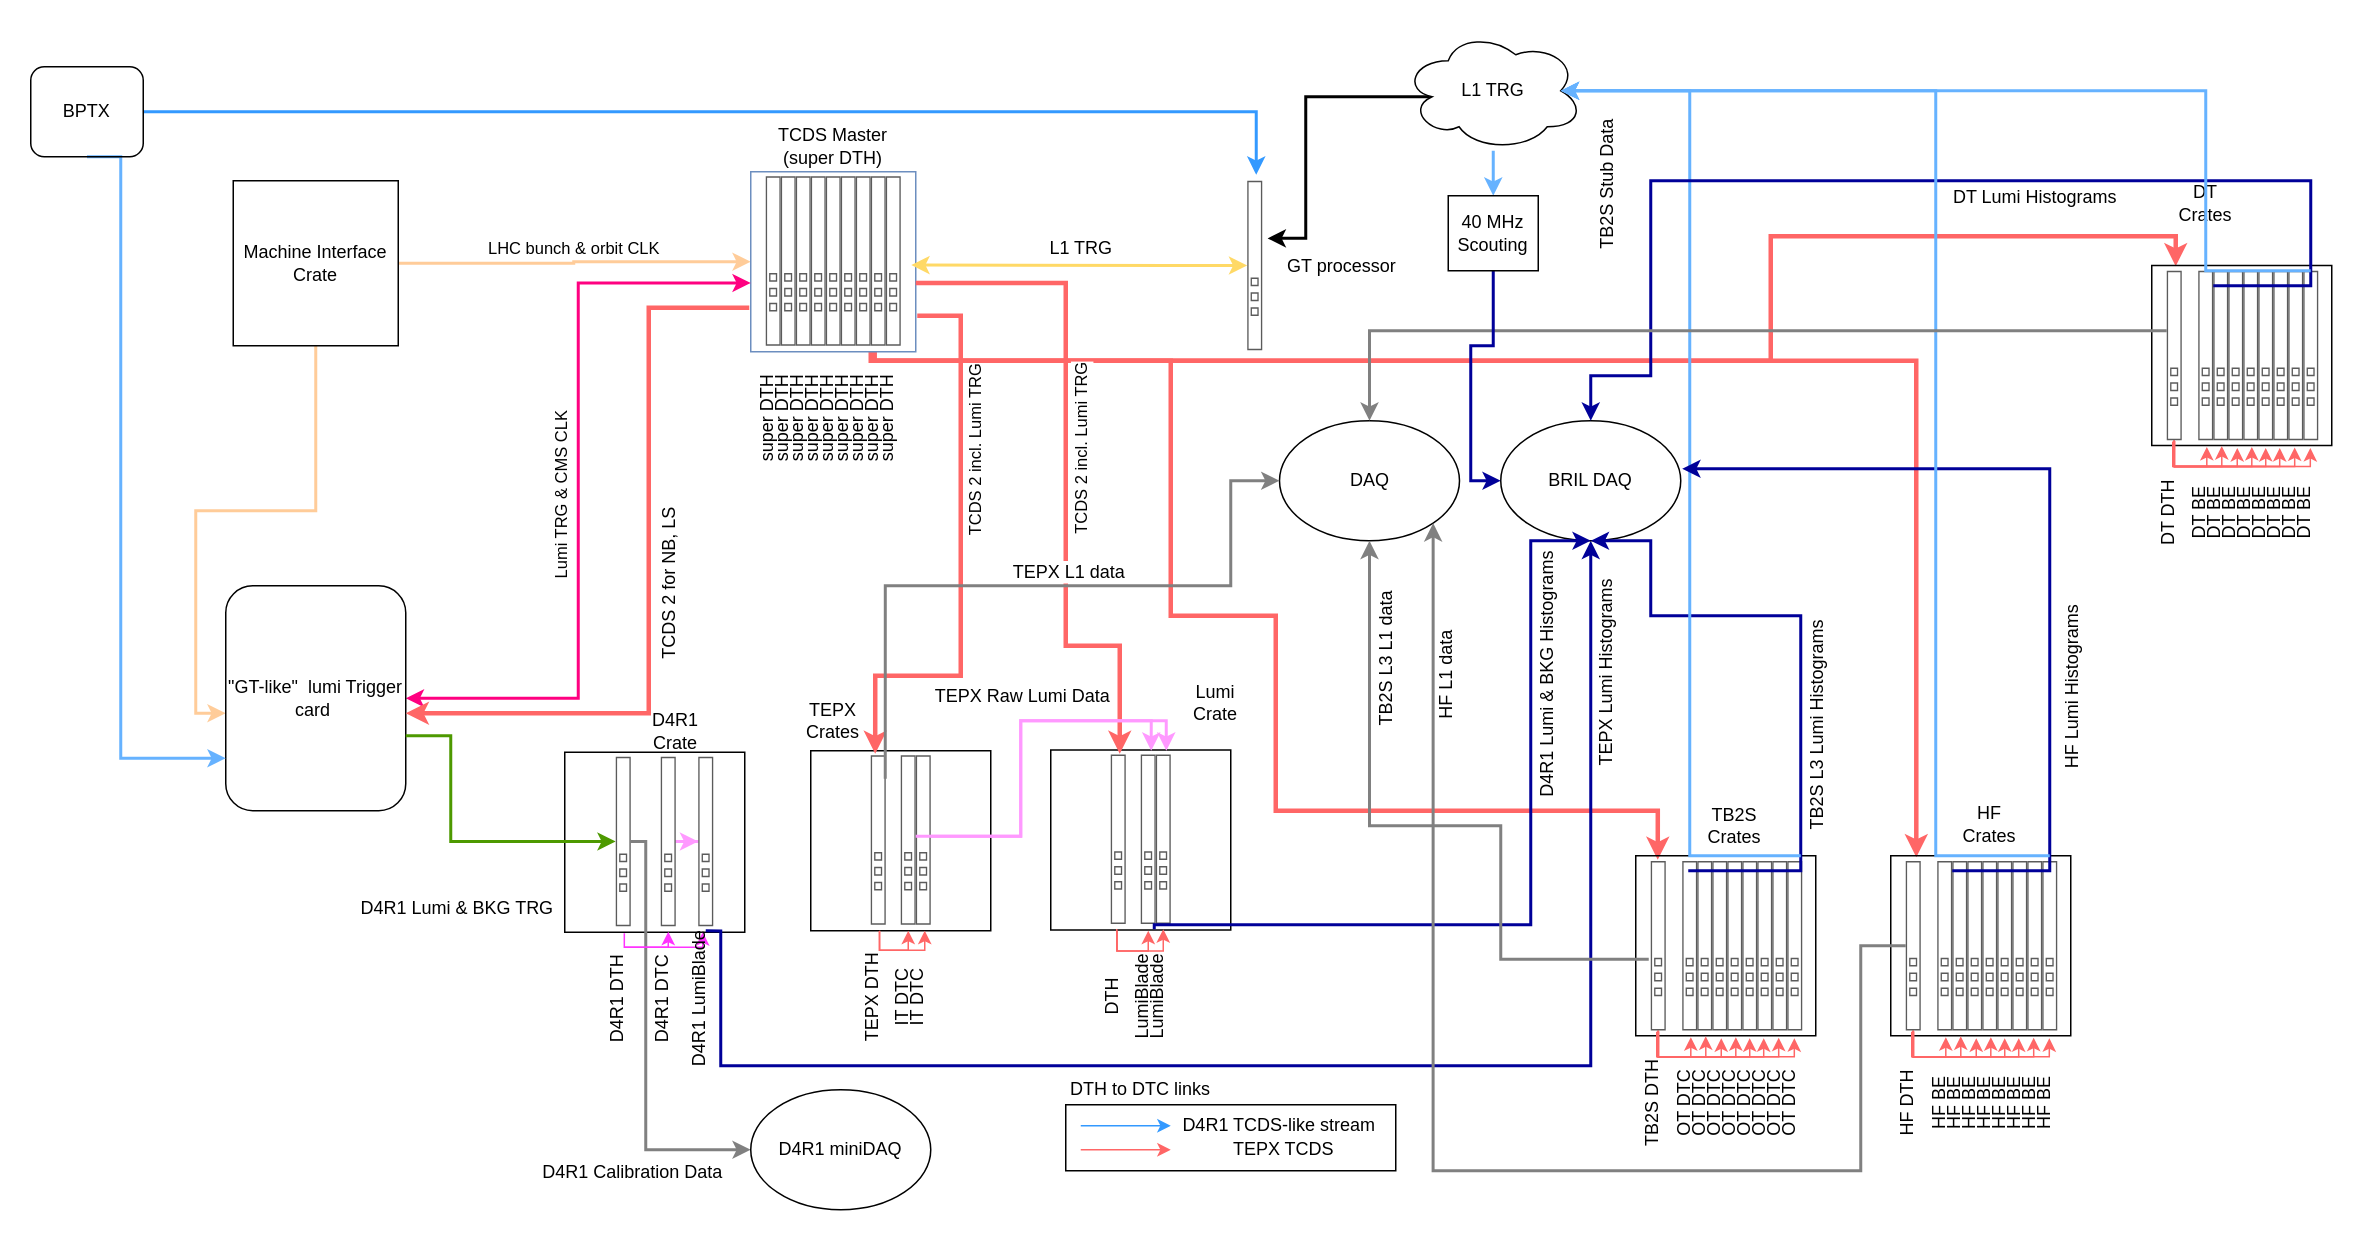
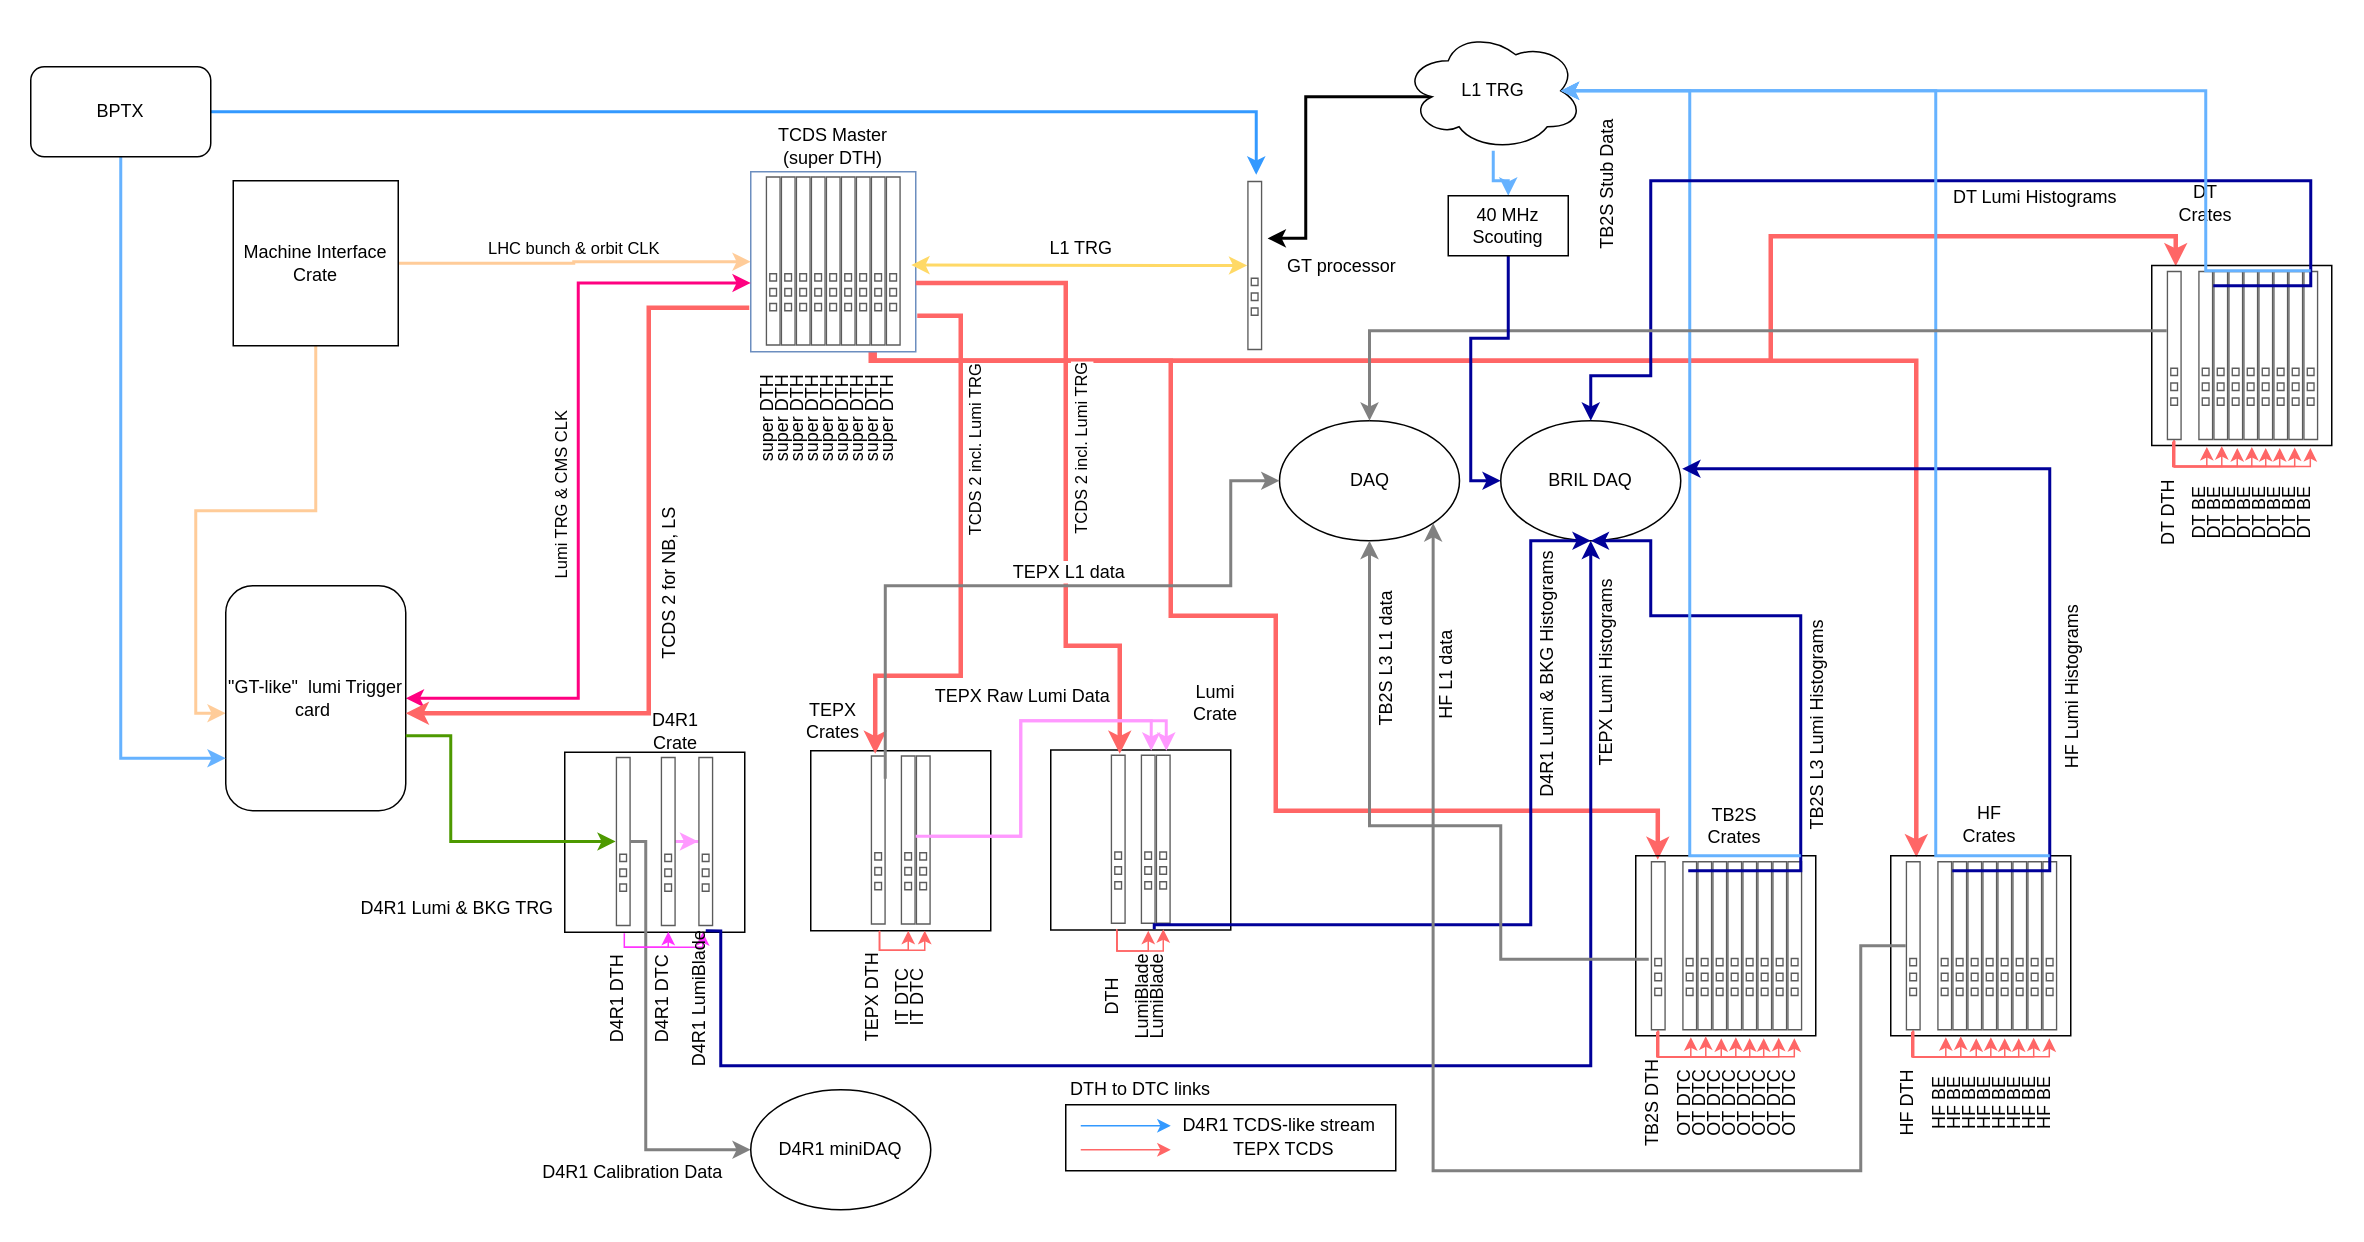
node "BPTX": size 113x90 -> 180x90
node "40 MHz Scouting": size 90x75 -> 120x60
